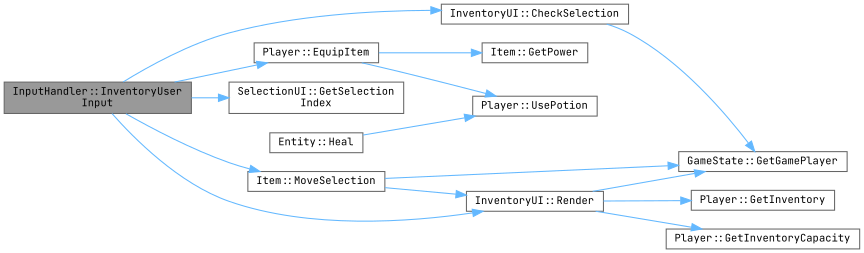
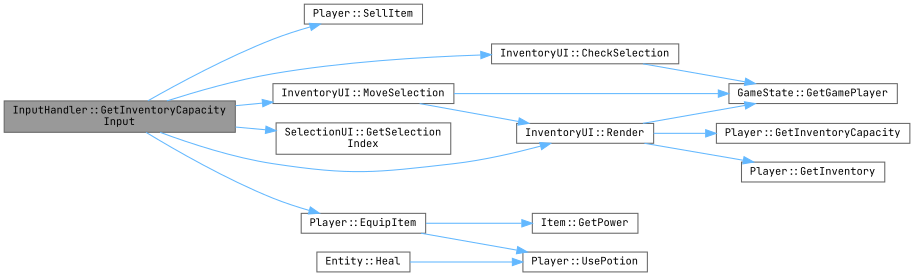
node "Player::SellItem": added
node "InputHandler::InventoryUser Input": label "InputHandler::InventoryUser Input" -> "InputHandler::GetInventoryCapacity Input"
node "Item::MoveSelection": label "Item::MoveSelection" -> "InventoryUI::MoveSelection"
